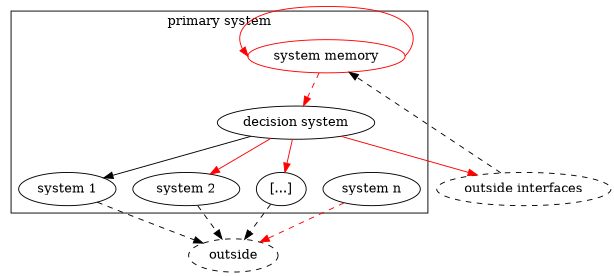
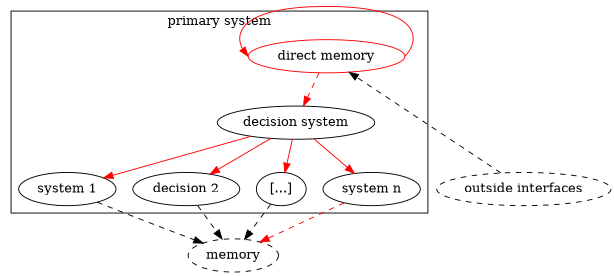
node "system memory": label "system memory" -> "direct memory"
edge "decision system" -> "outside interfaces": now "decision system" -> "system n"
edge "decision system" -> "system 1": color black -> red
node "system 2": label "system 2" -> "decision 2"
node "outside": label "outside" -> "memory"
